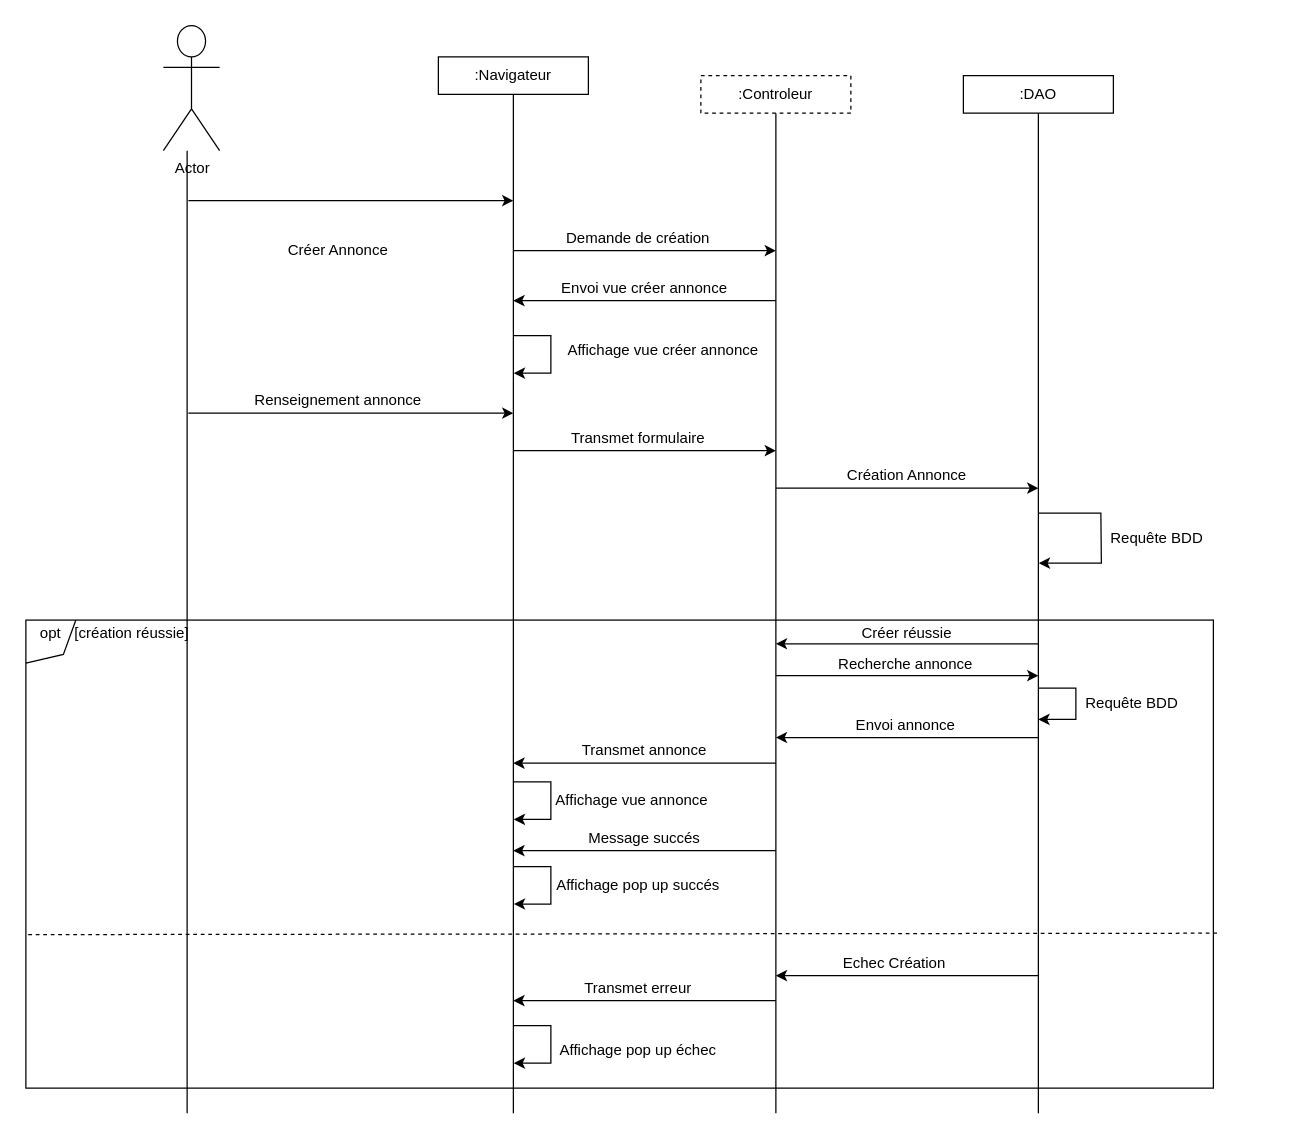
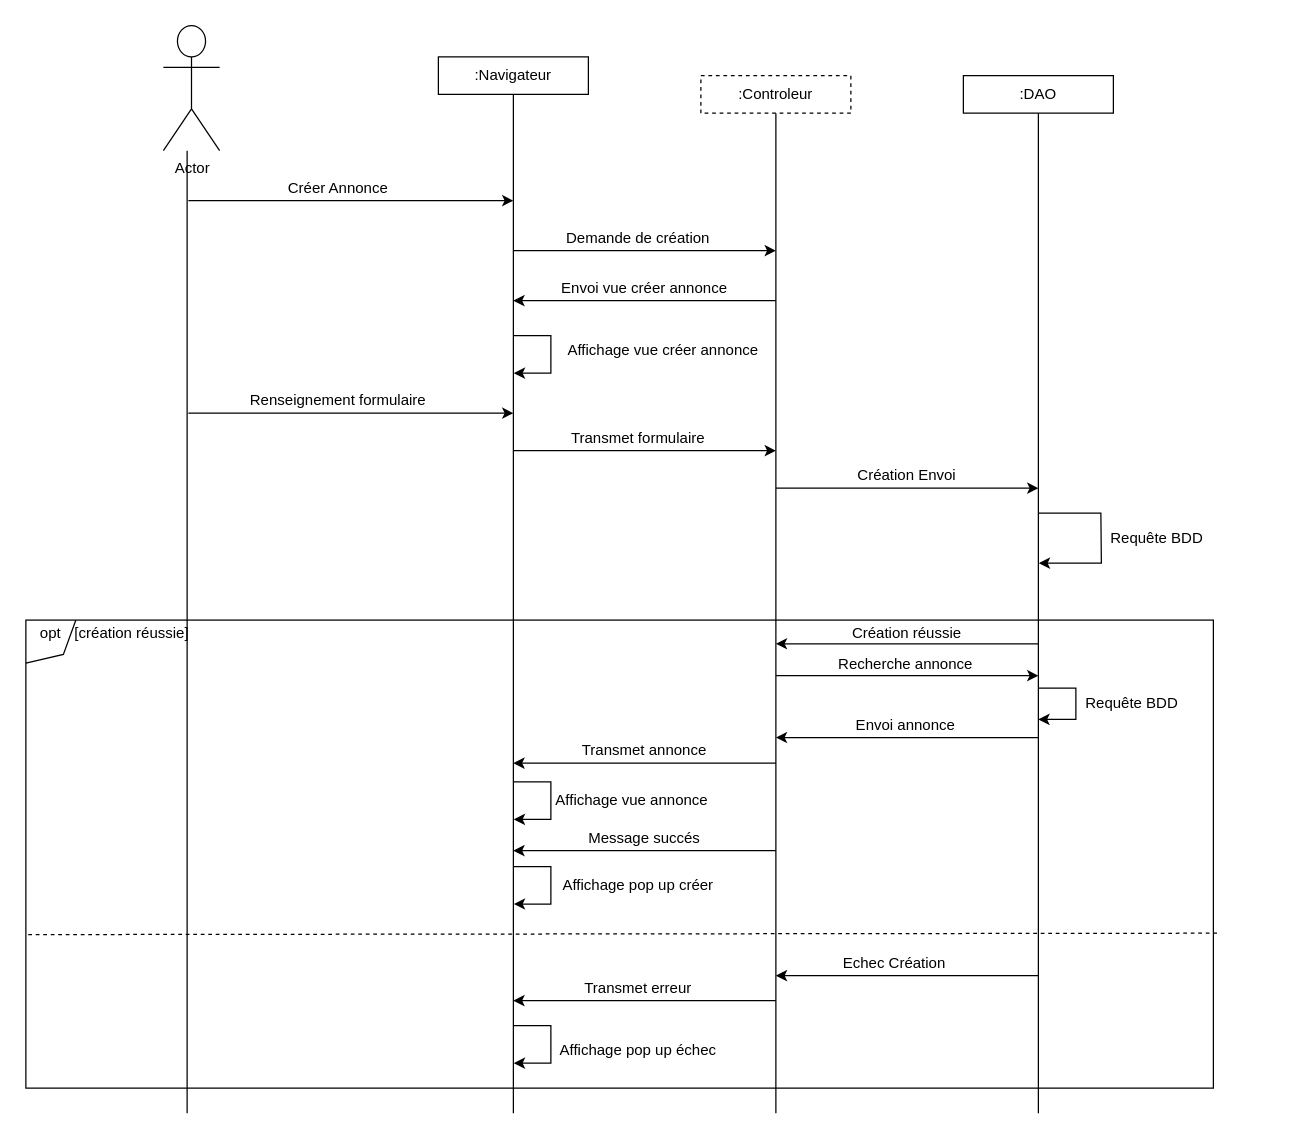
node "Créer Annonce": moved (338, 251) -> (338, 188)
node "Renseignement annonce": label "Renseignement annonce" -> "Renseignement formulaire"
node "Création Annonce": label "Création Annonce" -> "Création Envoi"
node "Créer réussie": label "Créer réussie" -> "Création réussie"
node "Affichage pop up succés": label "Affichage pop up succés" -> "Affichage pop up créer"
